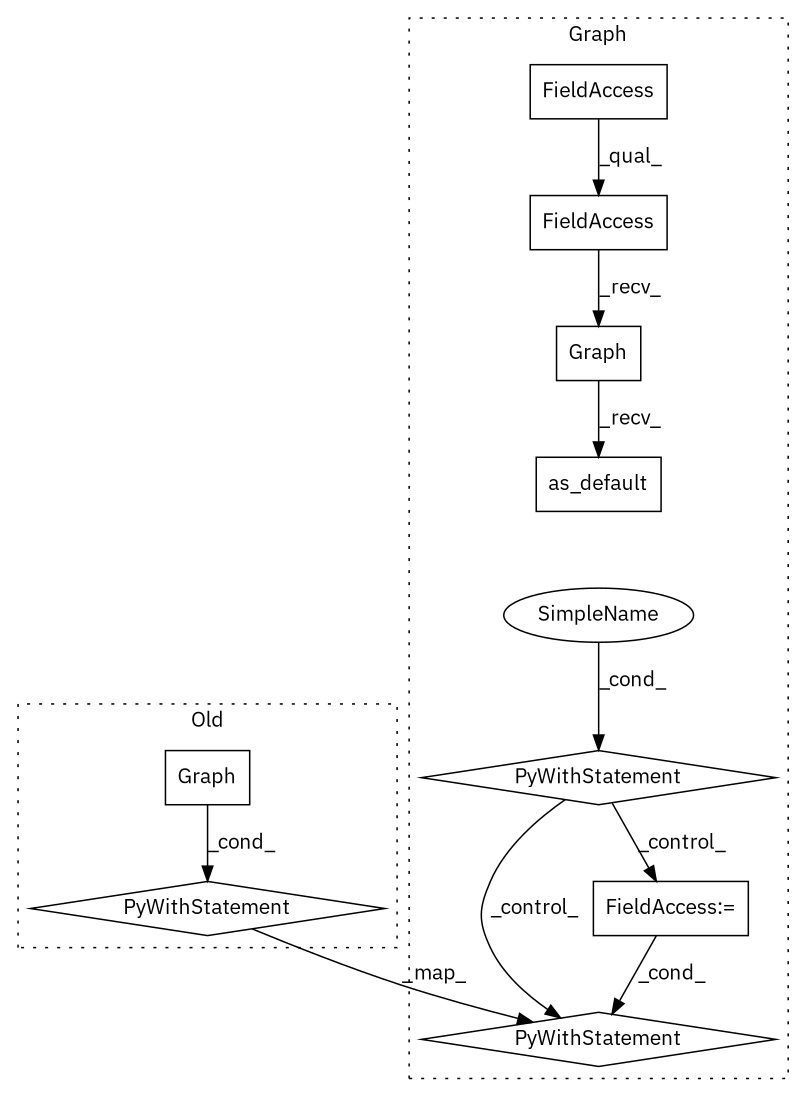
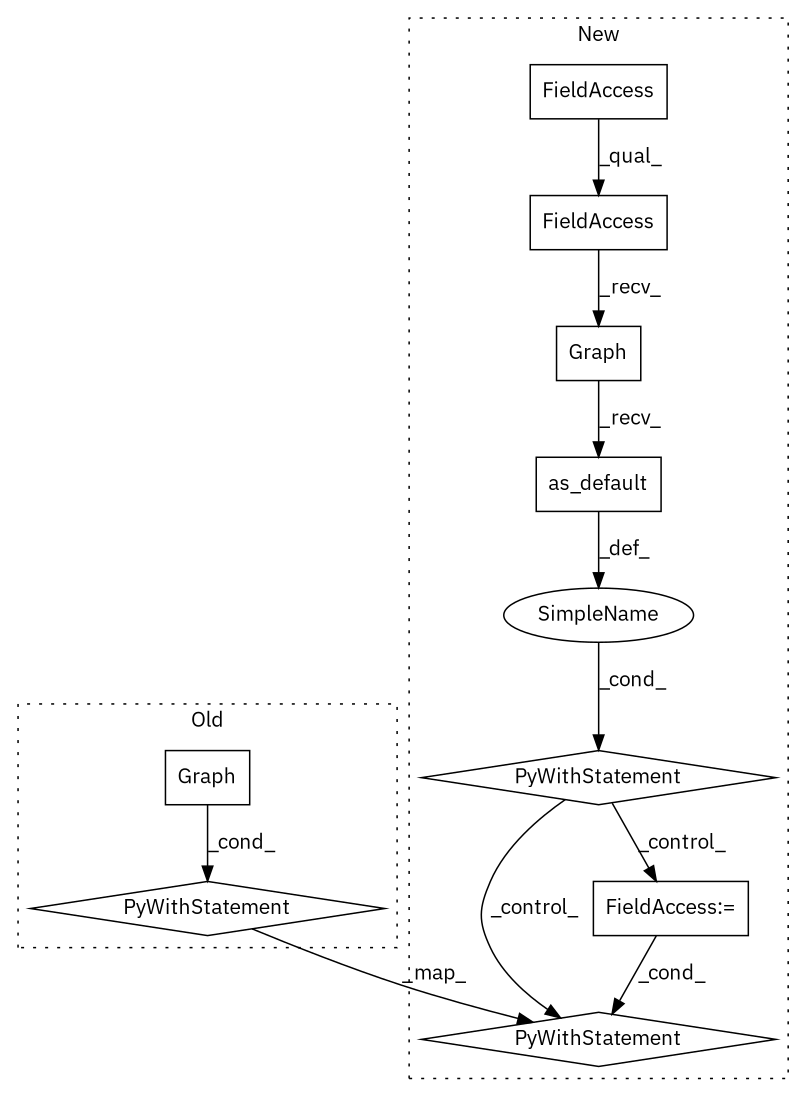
cluster "Graph": label "Graph" -> "New"
edge "as_default" -> "SimpleName": added, label "_def_"
